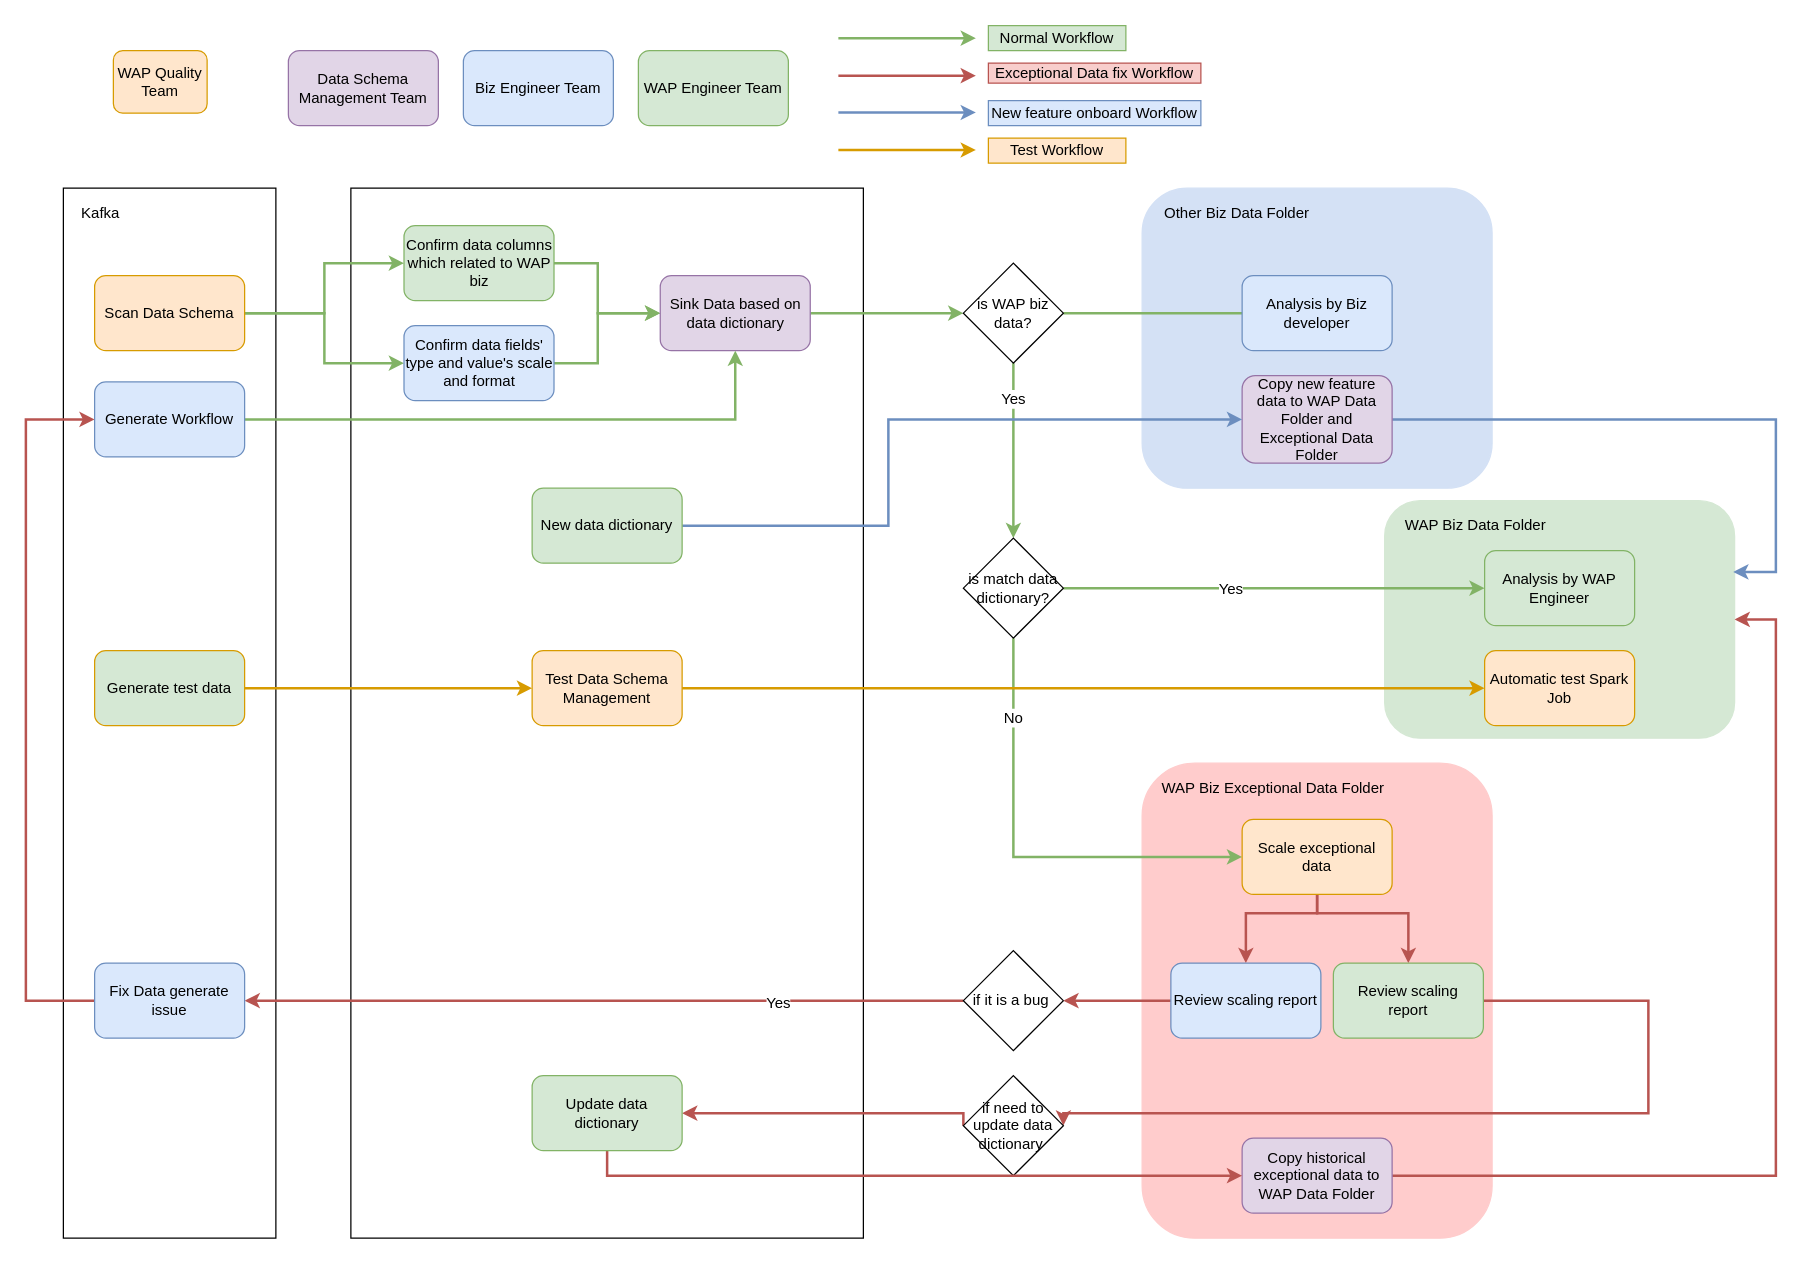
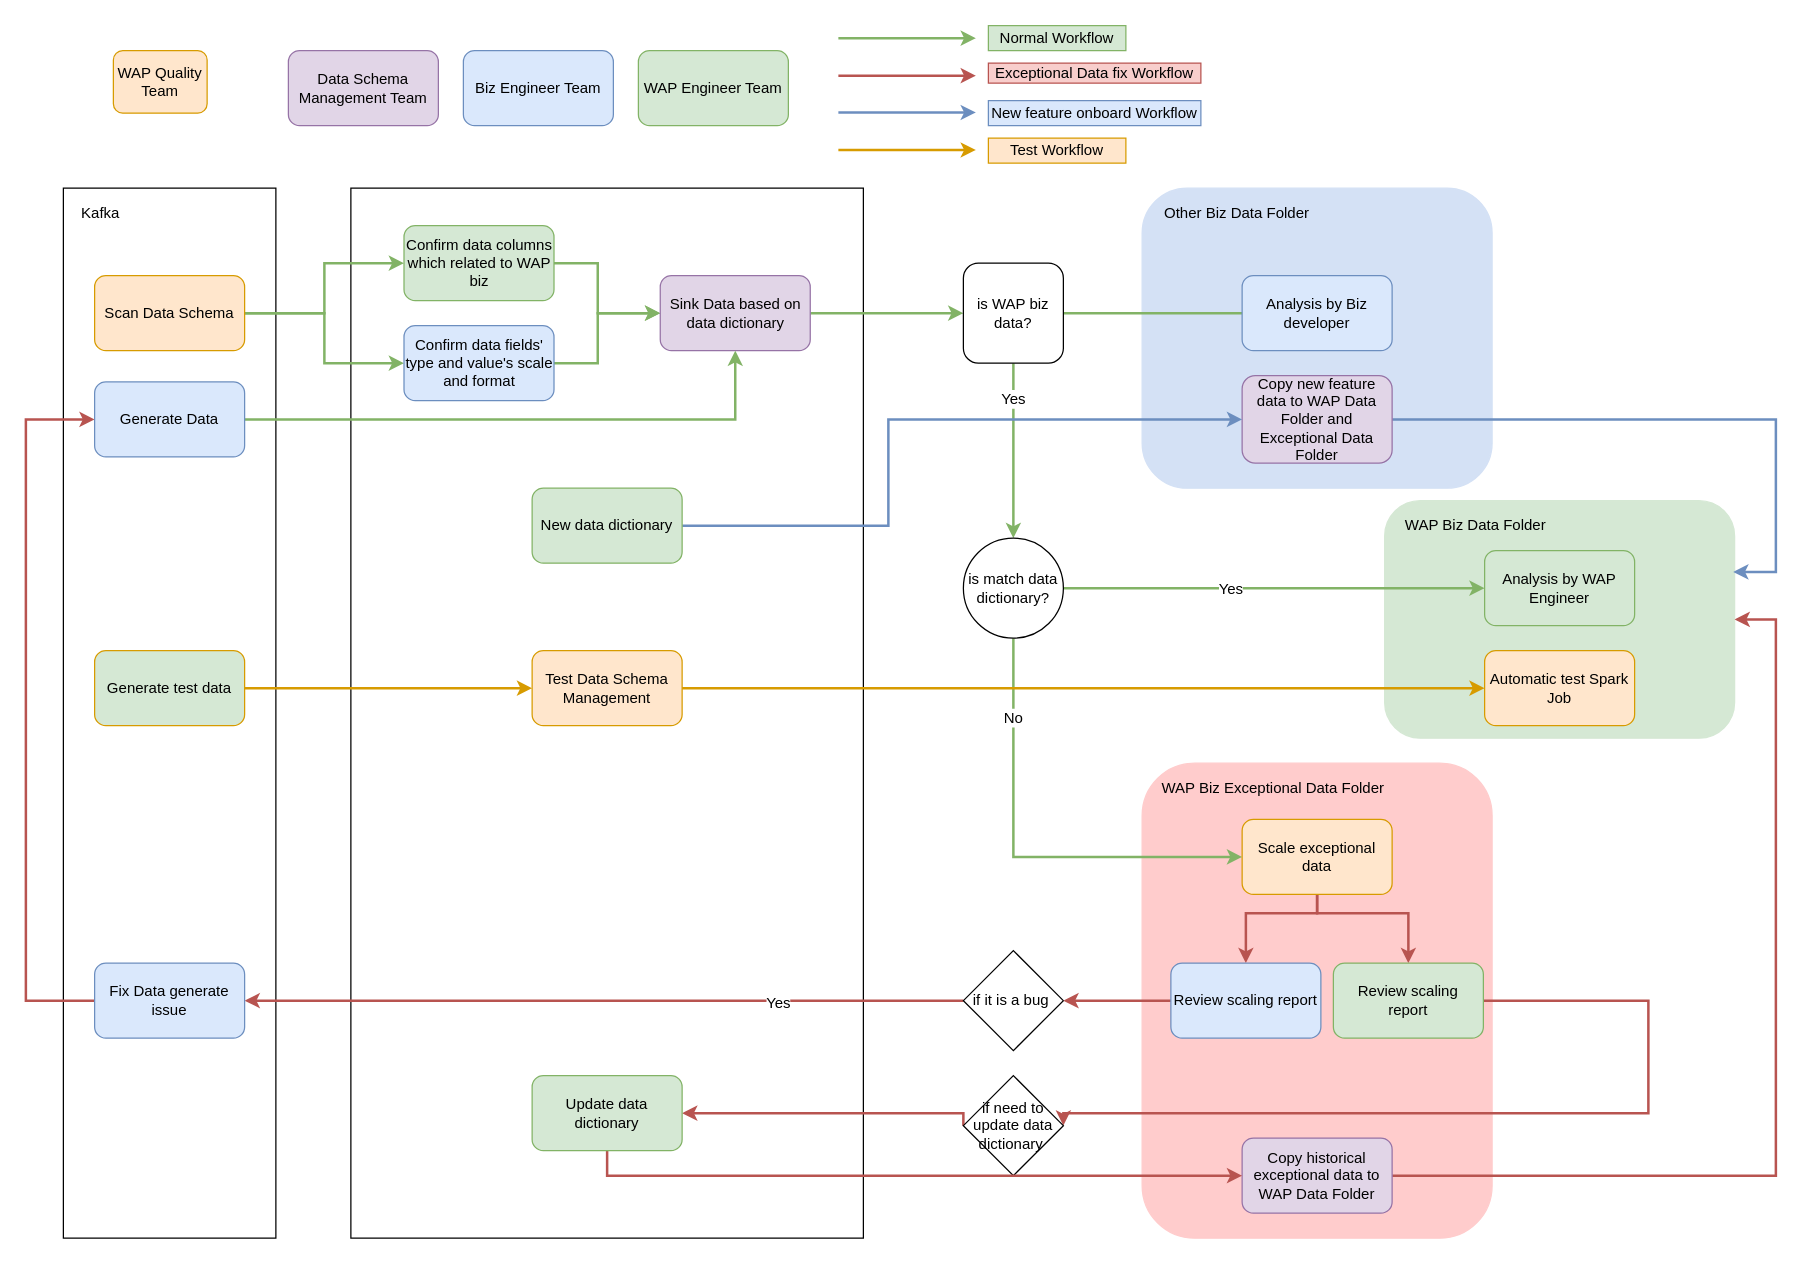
node "is WAP biz data?": shape diamond -> rounded rectangle
node "Generate Workflow": label "Generate Workflow" -> "Generate Data"
node "is match data dictionary?": shape diamond -> ellipse
